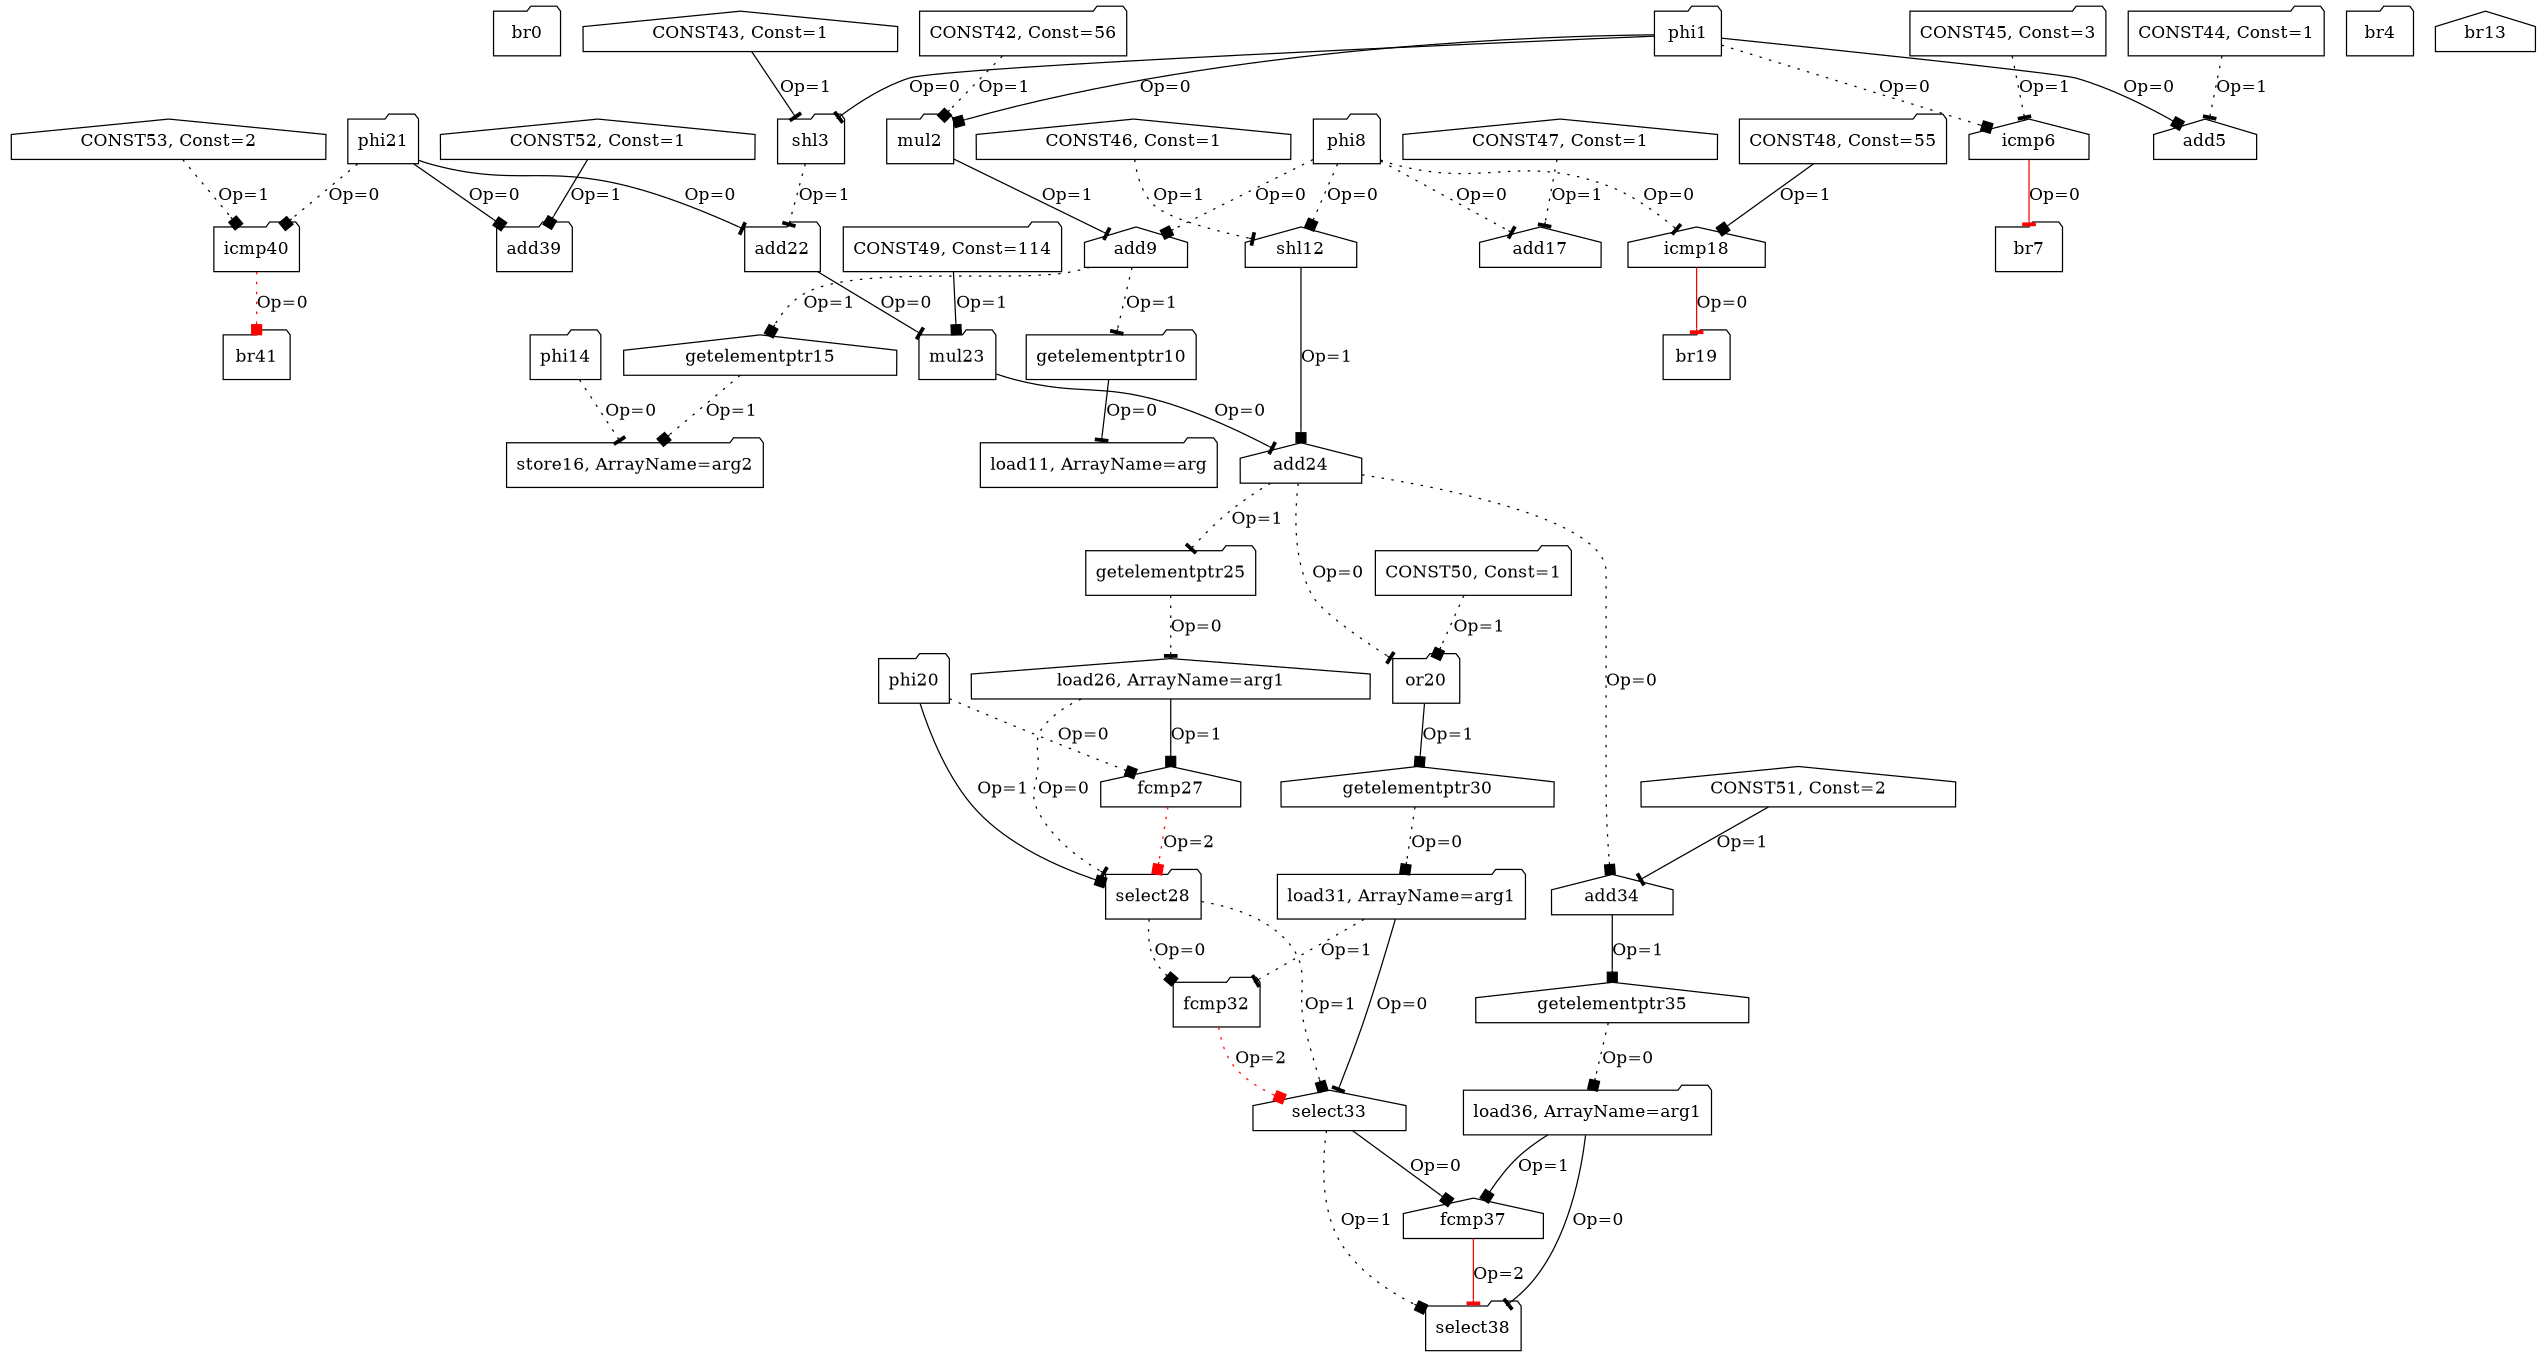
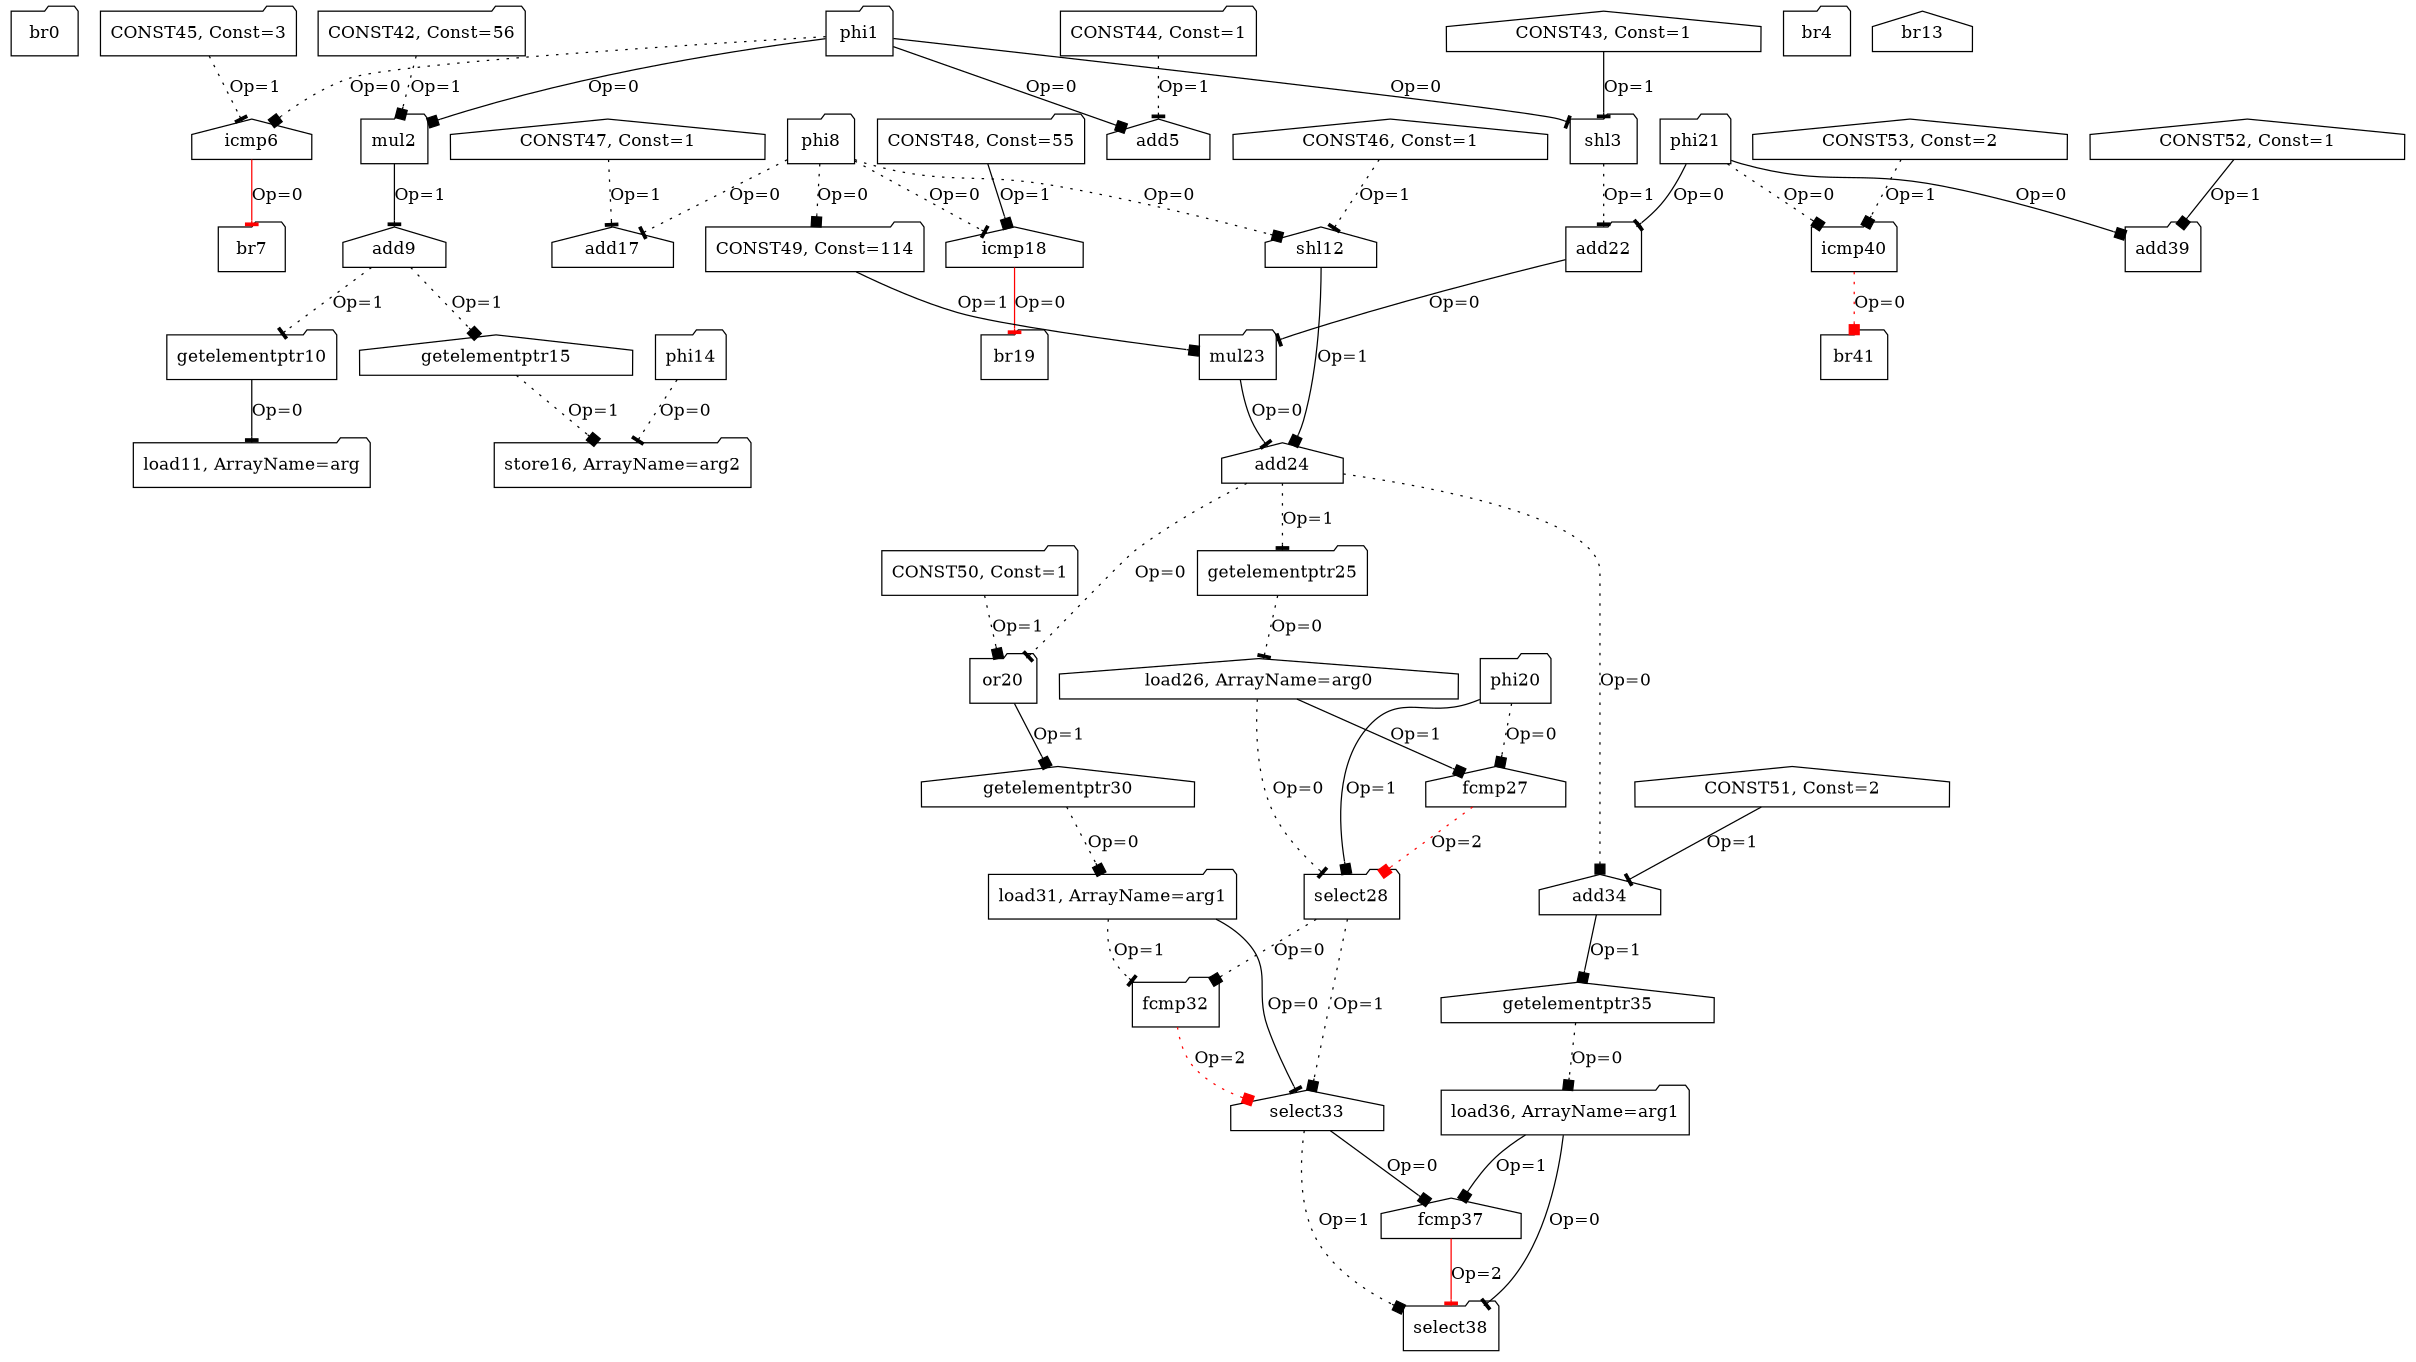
edge "phi8" -> "add9": now "phi8" -> "CONST49, Const=114"
node "load26, ArrayName=arg1": label "load26, ArrayName=arg1" -> "load26, ArrayName=arg0"
